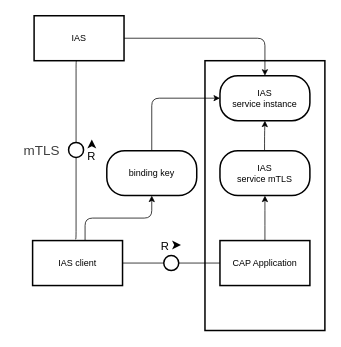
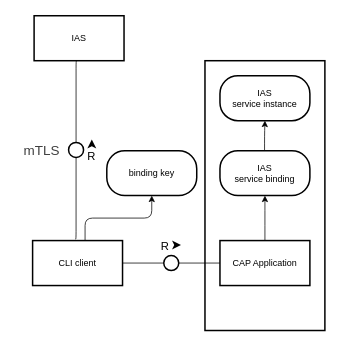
edge "IAS" -> "IAS service instance": removed
edge "binding key" -> "IAS service instance": removed
node "IAS service mTLS": label "IAS service mTLS" -> "IAS service binding"
node "IAS client": label "IAS client" -> "CLI client"
